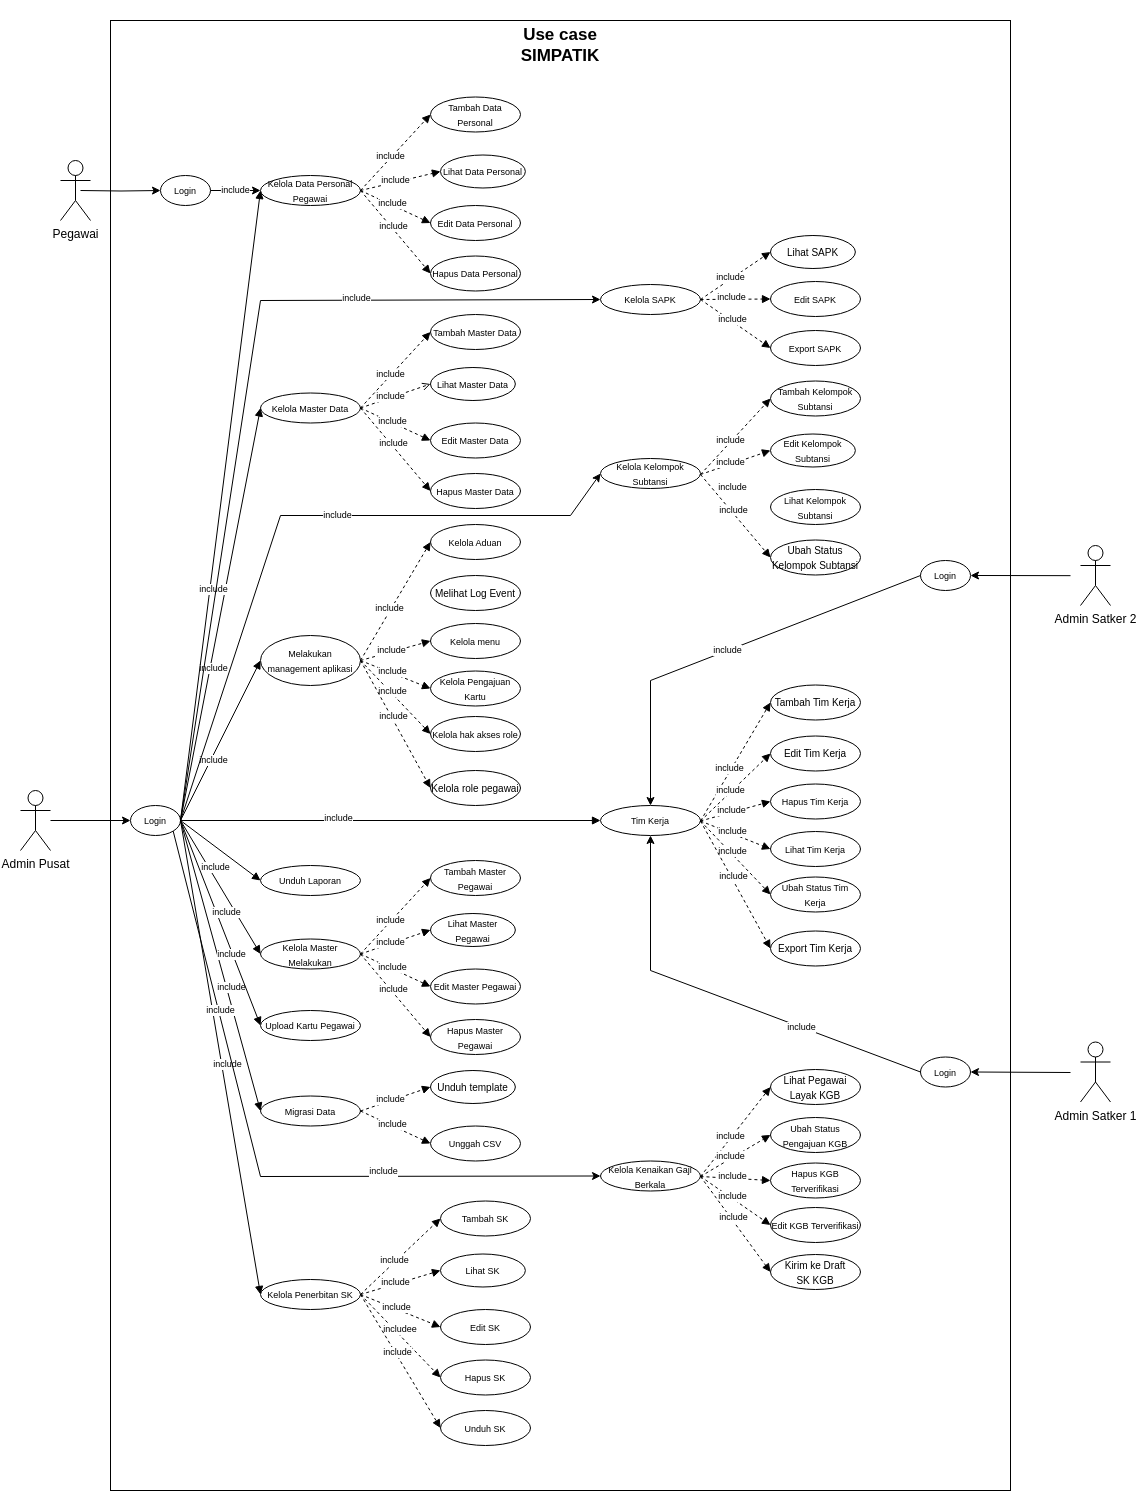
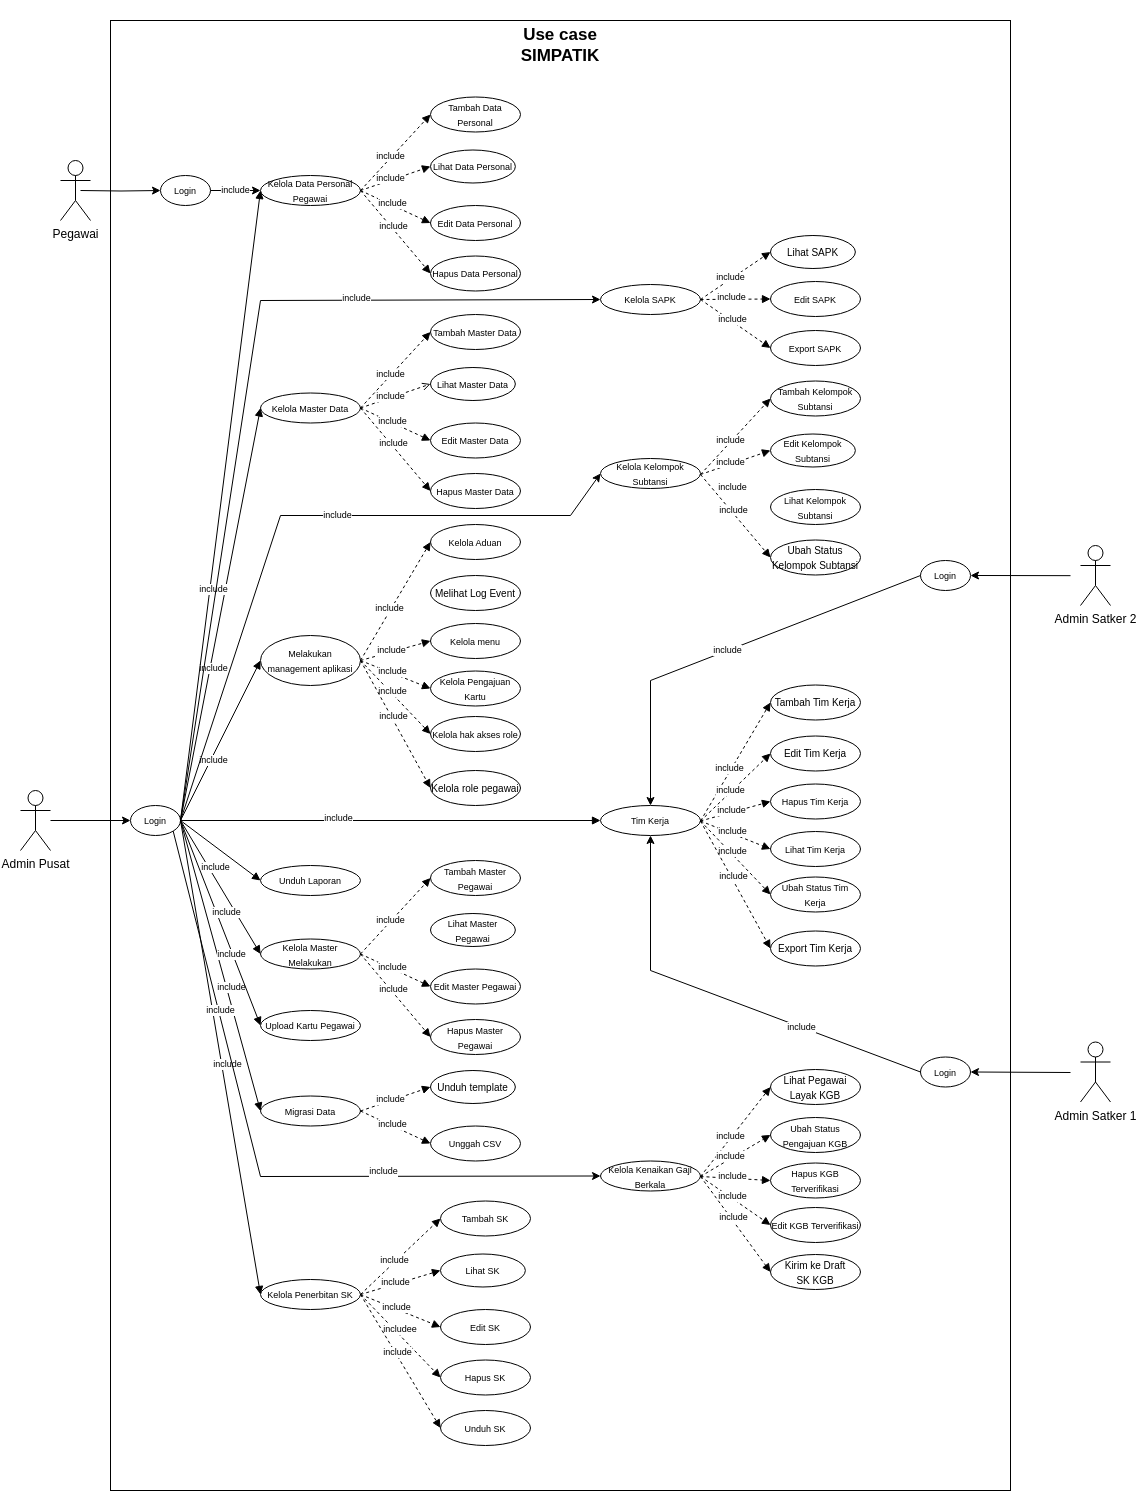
node "Lihat Data Personal": moved (483, 172) -> (473, 167)
edge "Kelola Master Melakukan" -> "Lihat Master Pegawai": removed, label "include"
